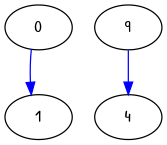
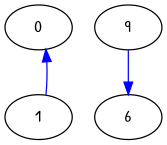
edge "0" -> "1": reversed
node "4": label "4" -> "6"
